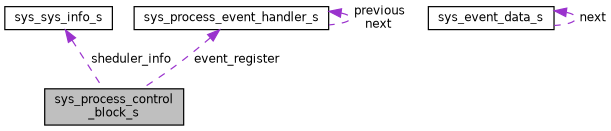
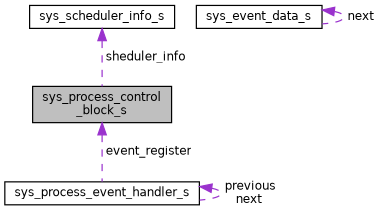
node "sys_sys_info_s": label "sys_sys_info_s" -> "sys_scheduler_info_s"
edge "sys_process_control _block_s" -> "sys_process_event_handler_s": reversed
